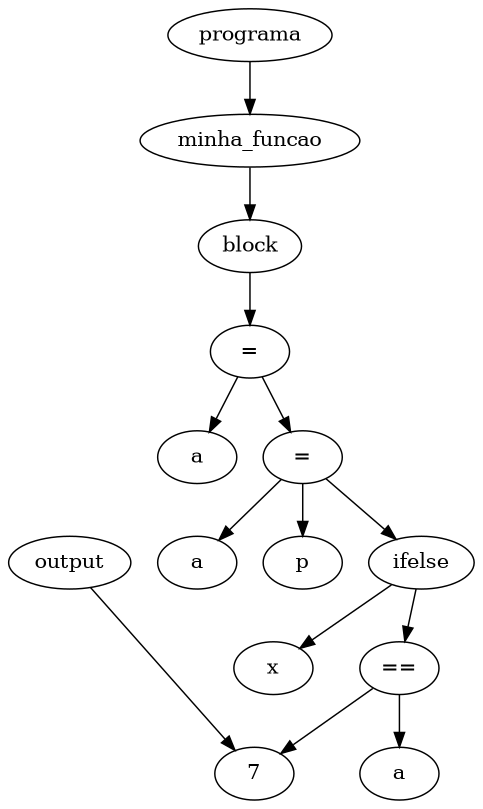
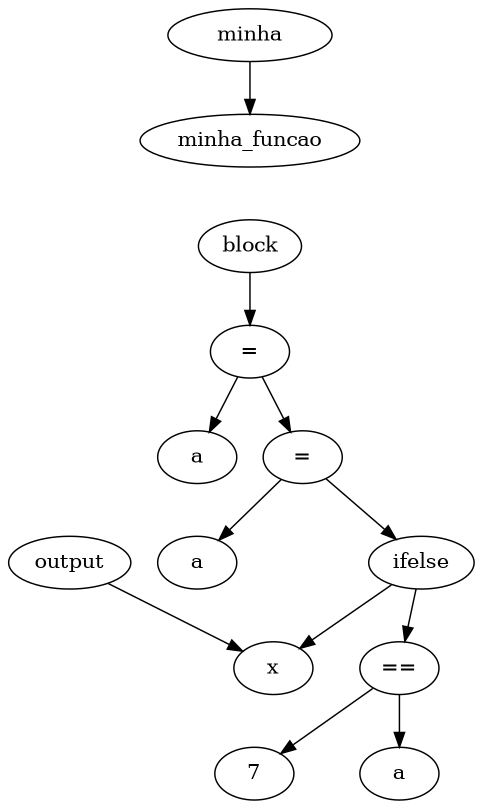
node "programa": label "programa" -> "minha"
edge "minha_funcao" -> "block": removed
node "p": removed
edge "output" -> "7": now "output" -> "x"
